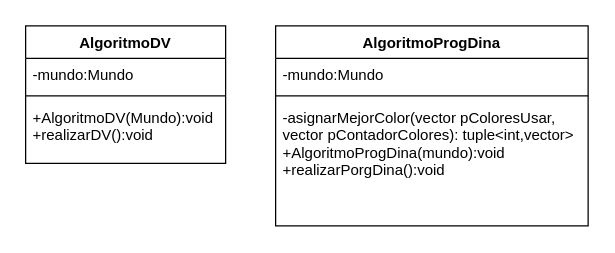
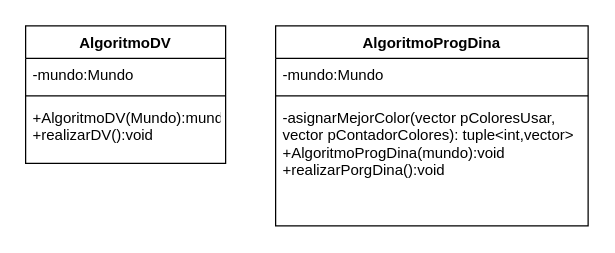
node "+AlgoritmoDV(Mundo):void +realizarDV():void": label "+AlgoritmoDV(Mundo):void +realizarDV():void" -> "+AlgoritmoDV(Mundo):mundo +realizarDV():void"
